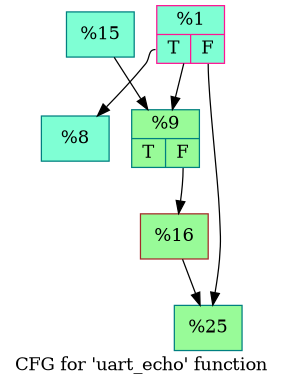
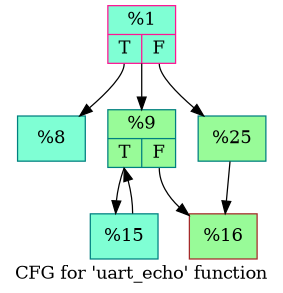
edge "%9" -> "%15": added
edge "%16" -> "%25": reversed
